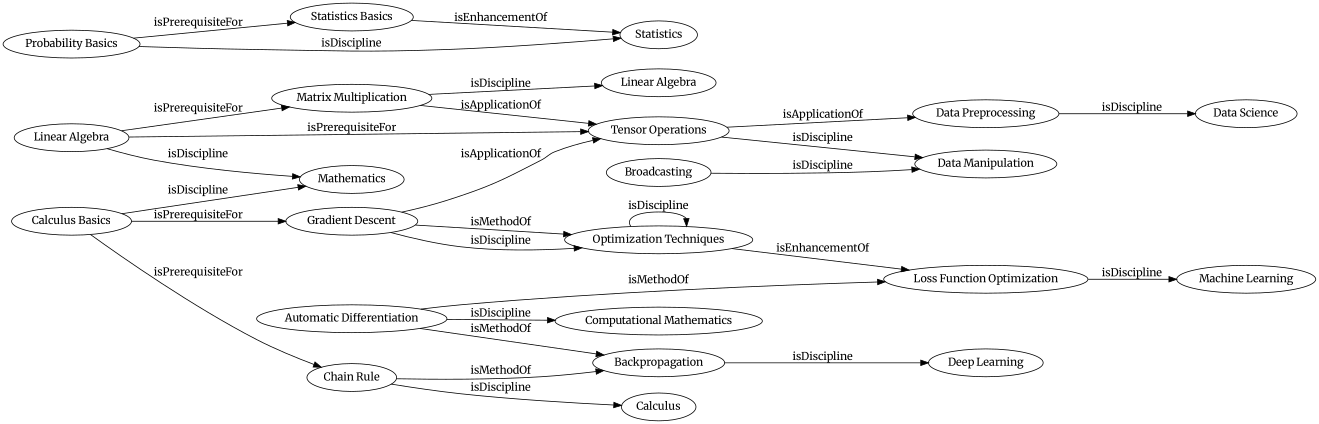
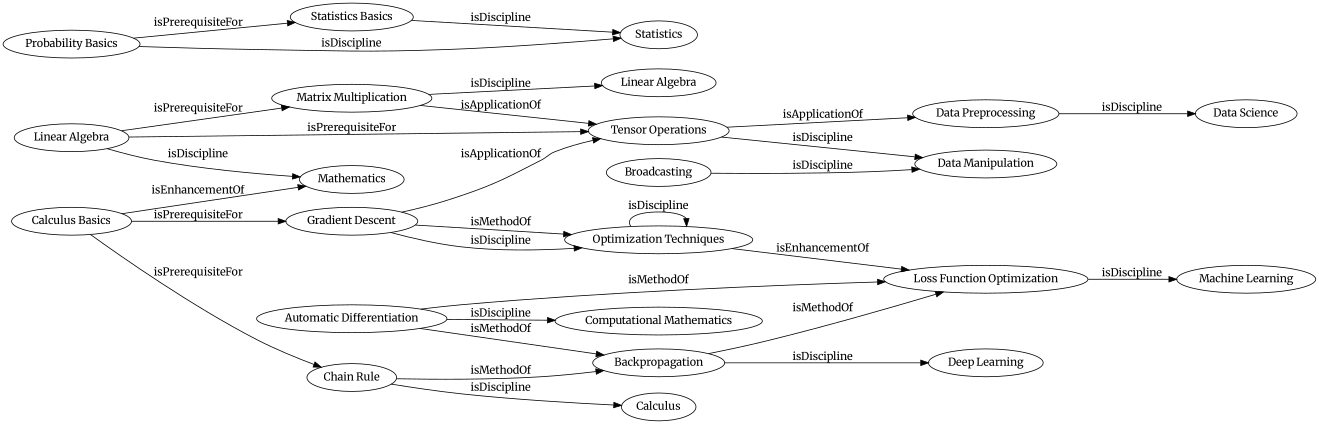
edge "Statistics Basics" -> "Statistics": label "isEnhancementOf" -> "isDiscipline"
edge "Calculus Basics" -> "Mathematics": label "isDiscipline" -> "isEnhancementOf"
edge "Backpropagation" -> "Loss Function Optimization": added, label "isMethodOf"
